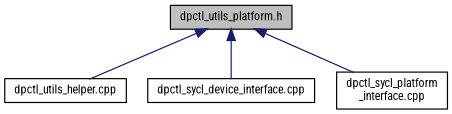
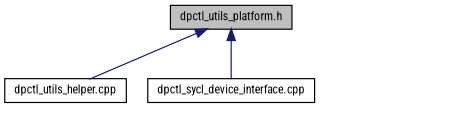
node "dpctl_sycl_platform _interface.cpp": removed
